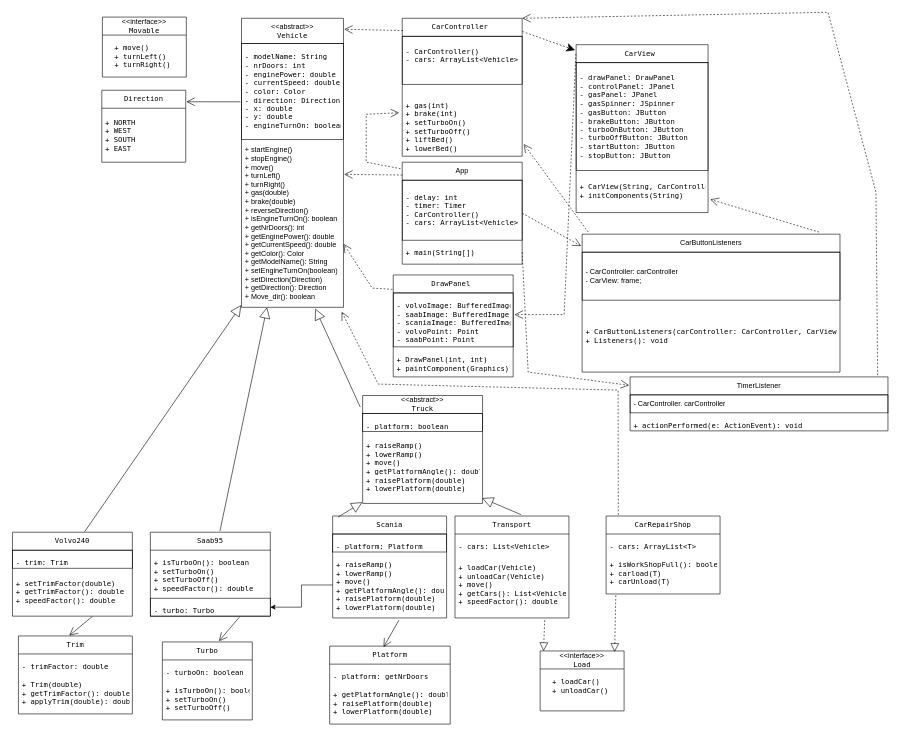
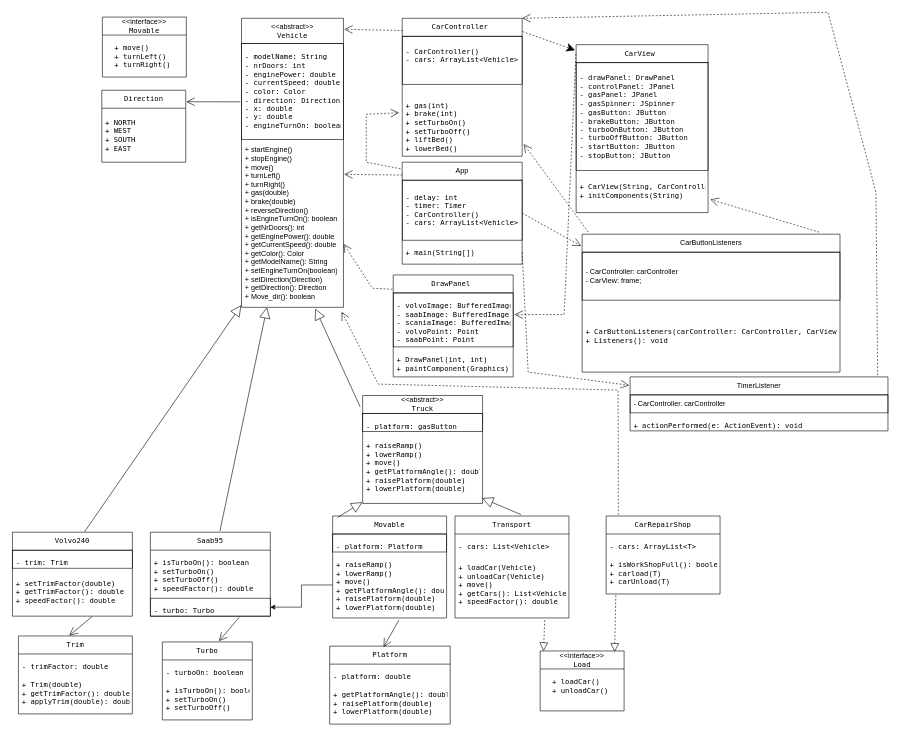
node "- platform: boolean": label "- platform: boolean" -> "- platform: gasButton"
node "Scania": label "Scania" -> "Movable"
node "- platform: getNrDoors": label "- platform: getNrDoors" -> "- platform: double"
